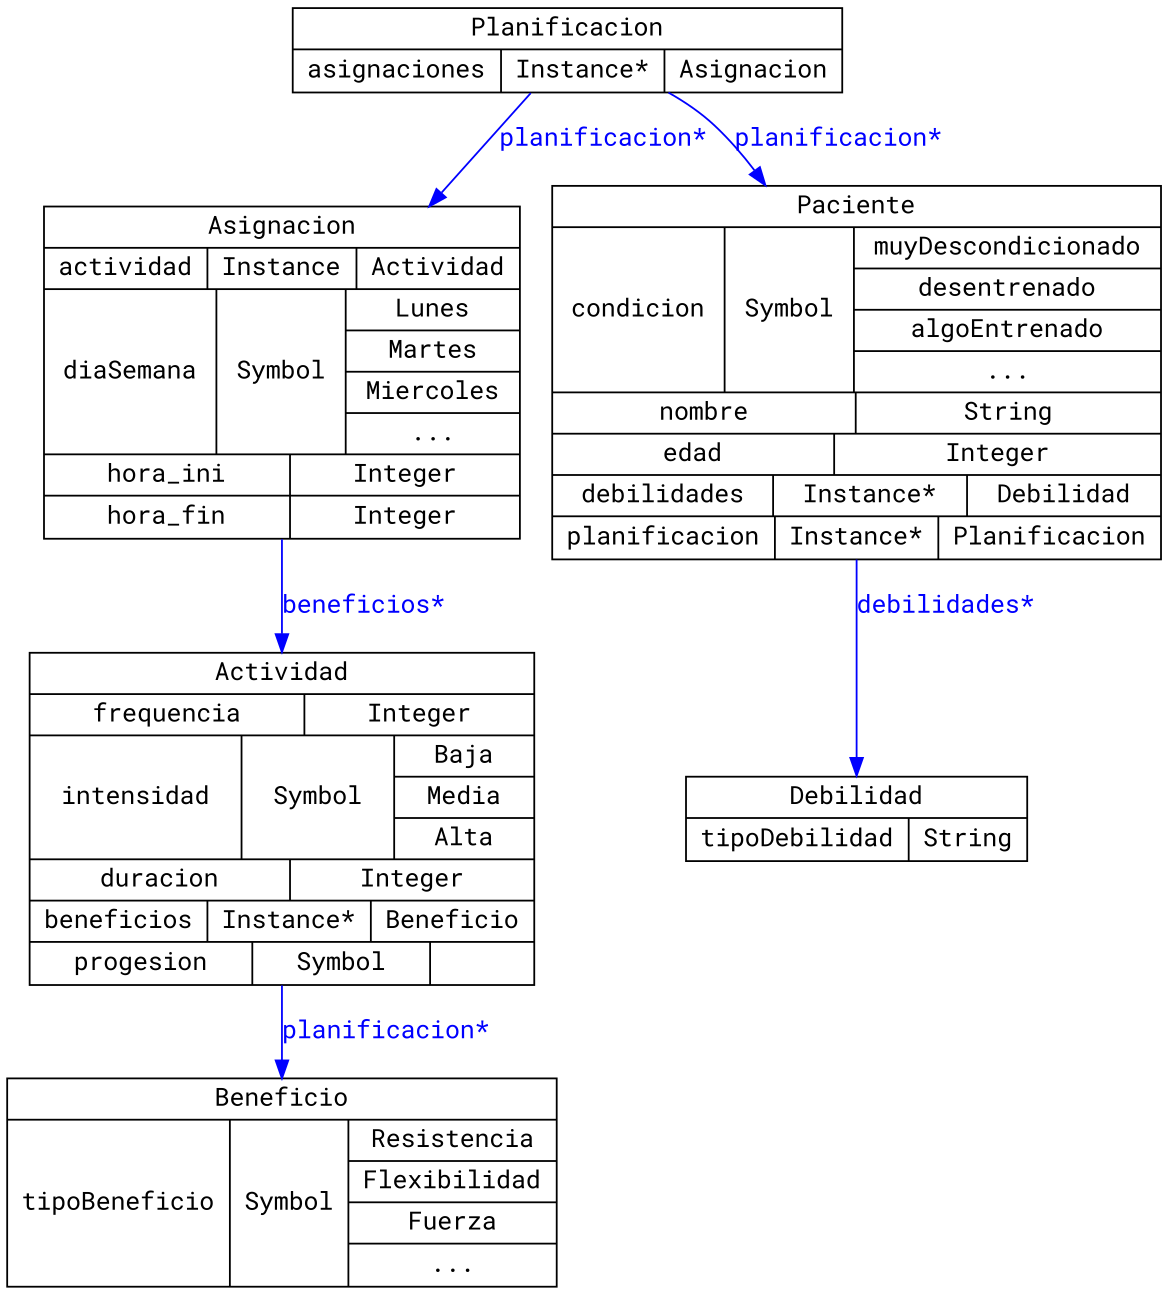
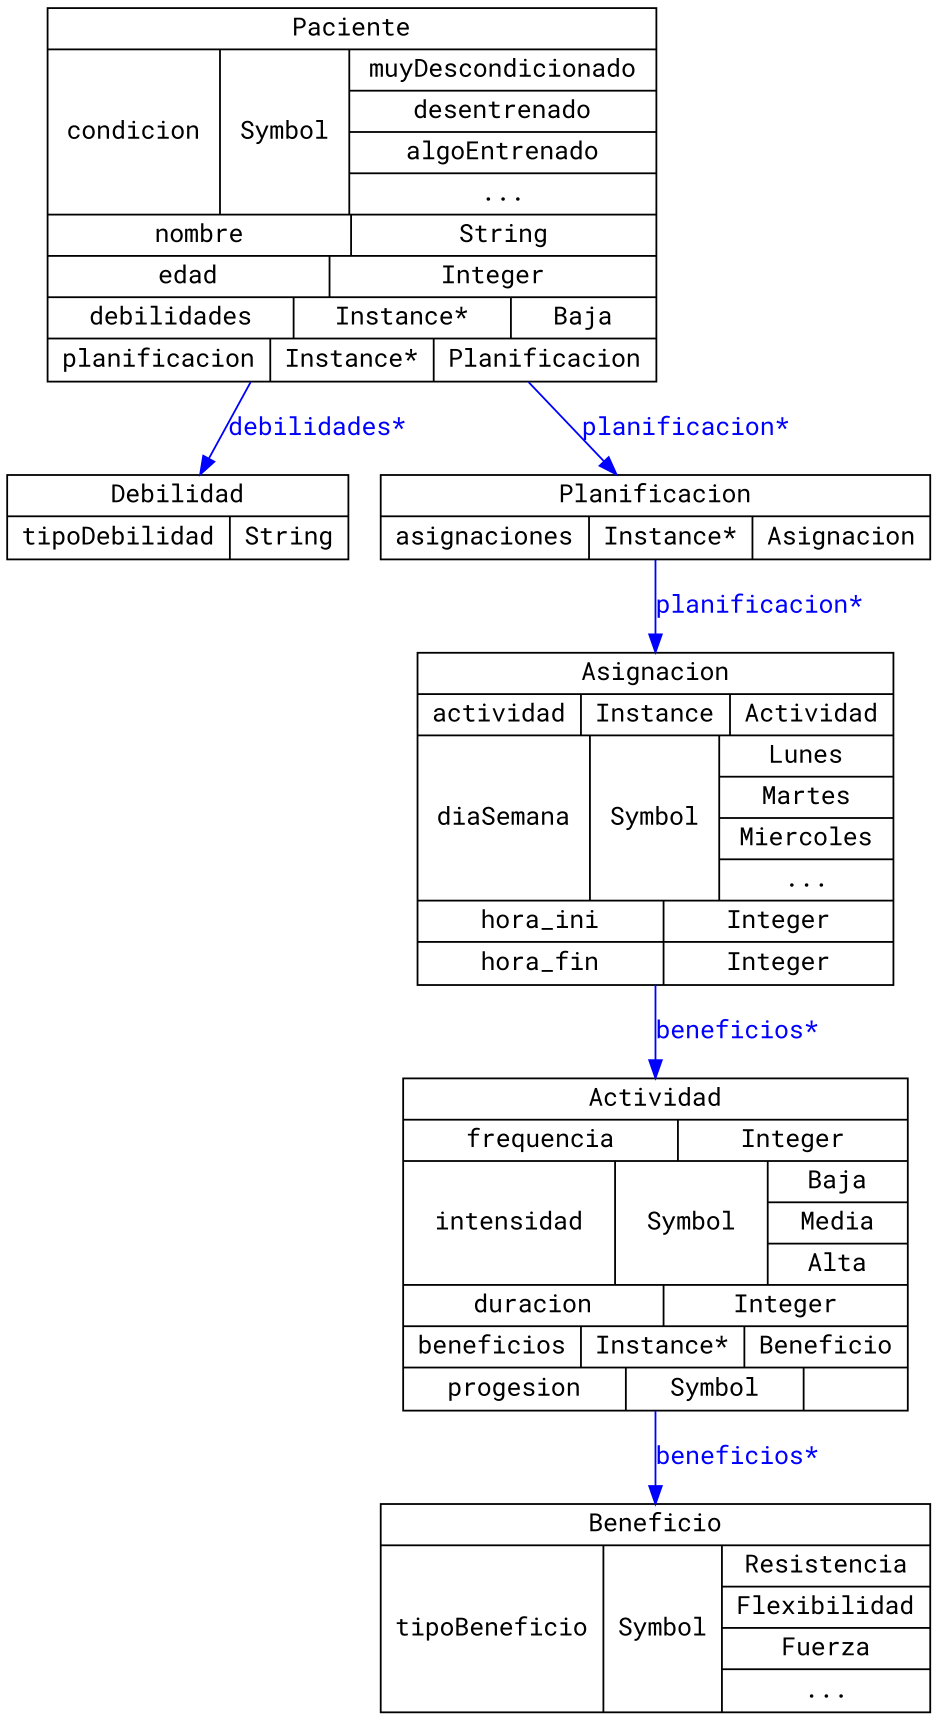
edge "Planificacion" -> "Paciente": reversed
node "Paciente": text "Debilidad" -> "Baja"
edge "Actividad" -> "Beneficio": label "planificacion*" -> "beneficios*"
